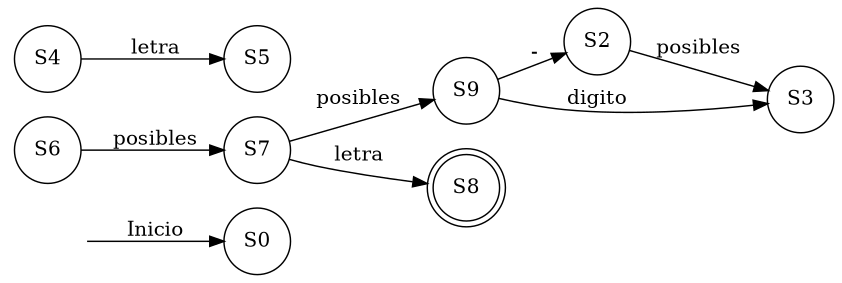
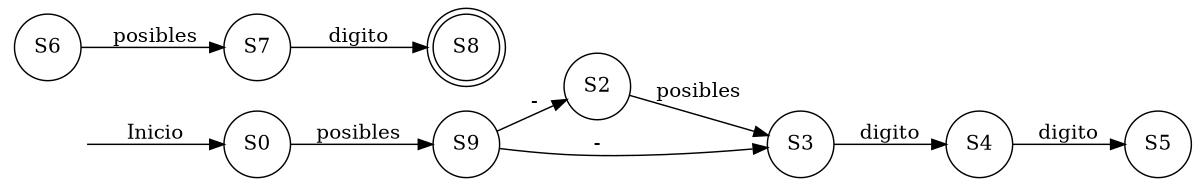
edge "S4" -> "S5": label "letra" -> "digito"
edge "S9" -> "S3": label "digito" -> "-"
edge "S7" -> "S9": now "S0" -> "S9"
edge "S3" -> "S4": added, label "digito"
edge "S7" -> "S8": label "letra" -> "digito"
